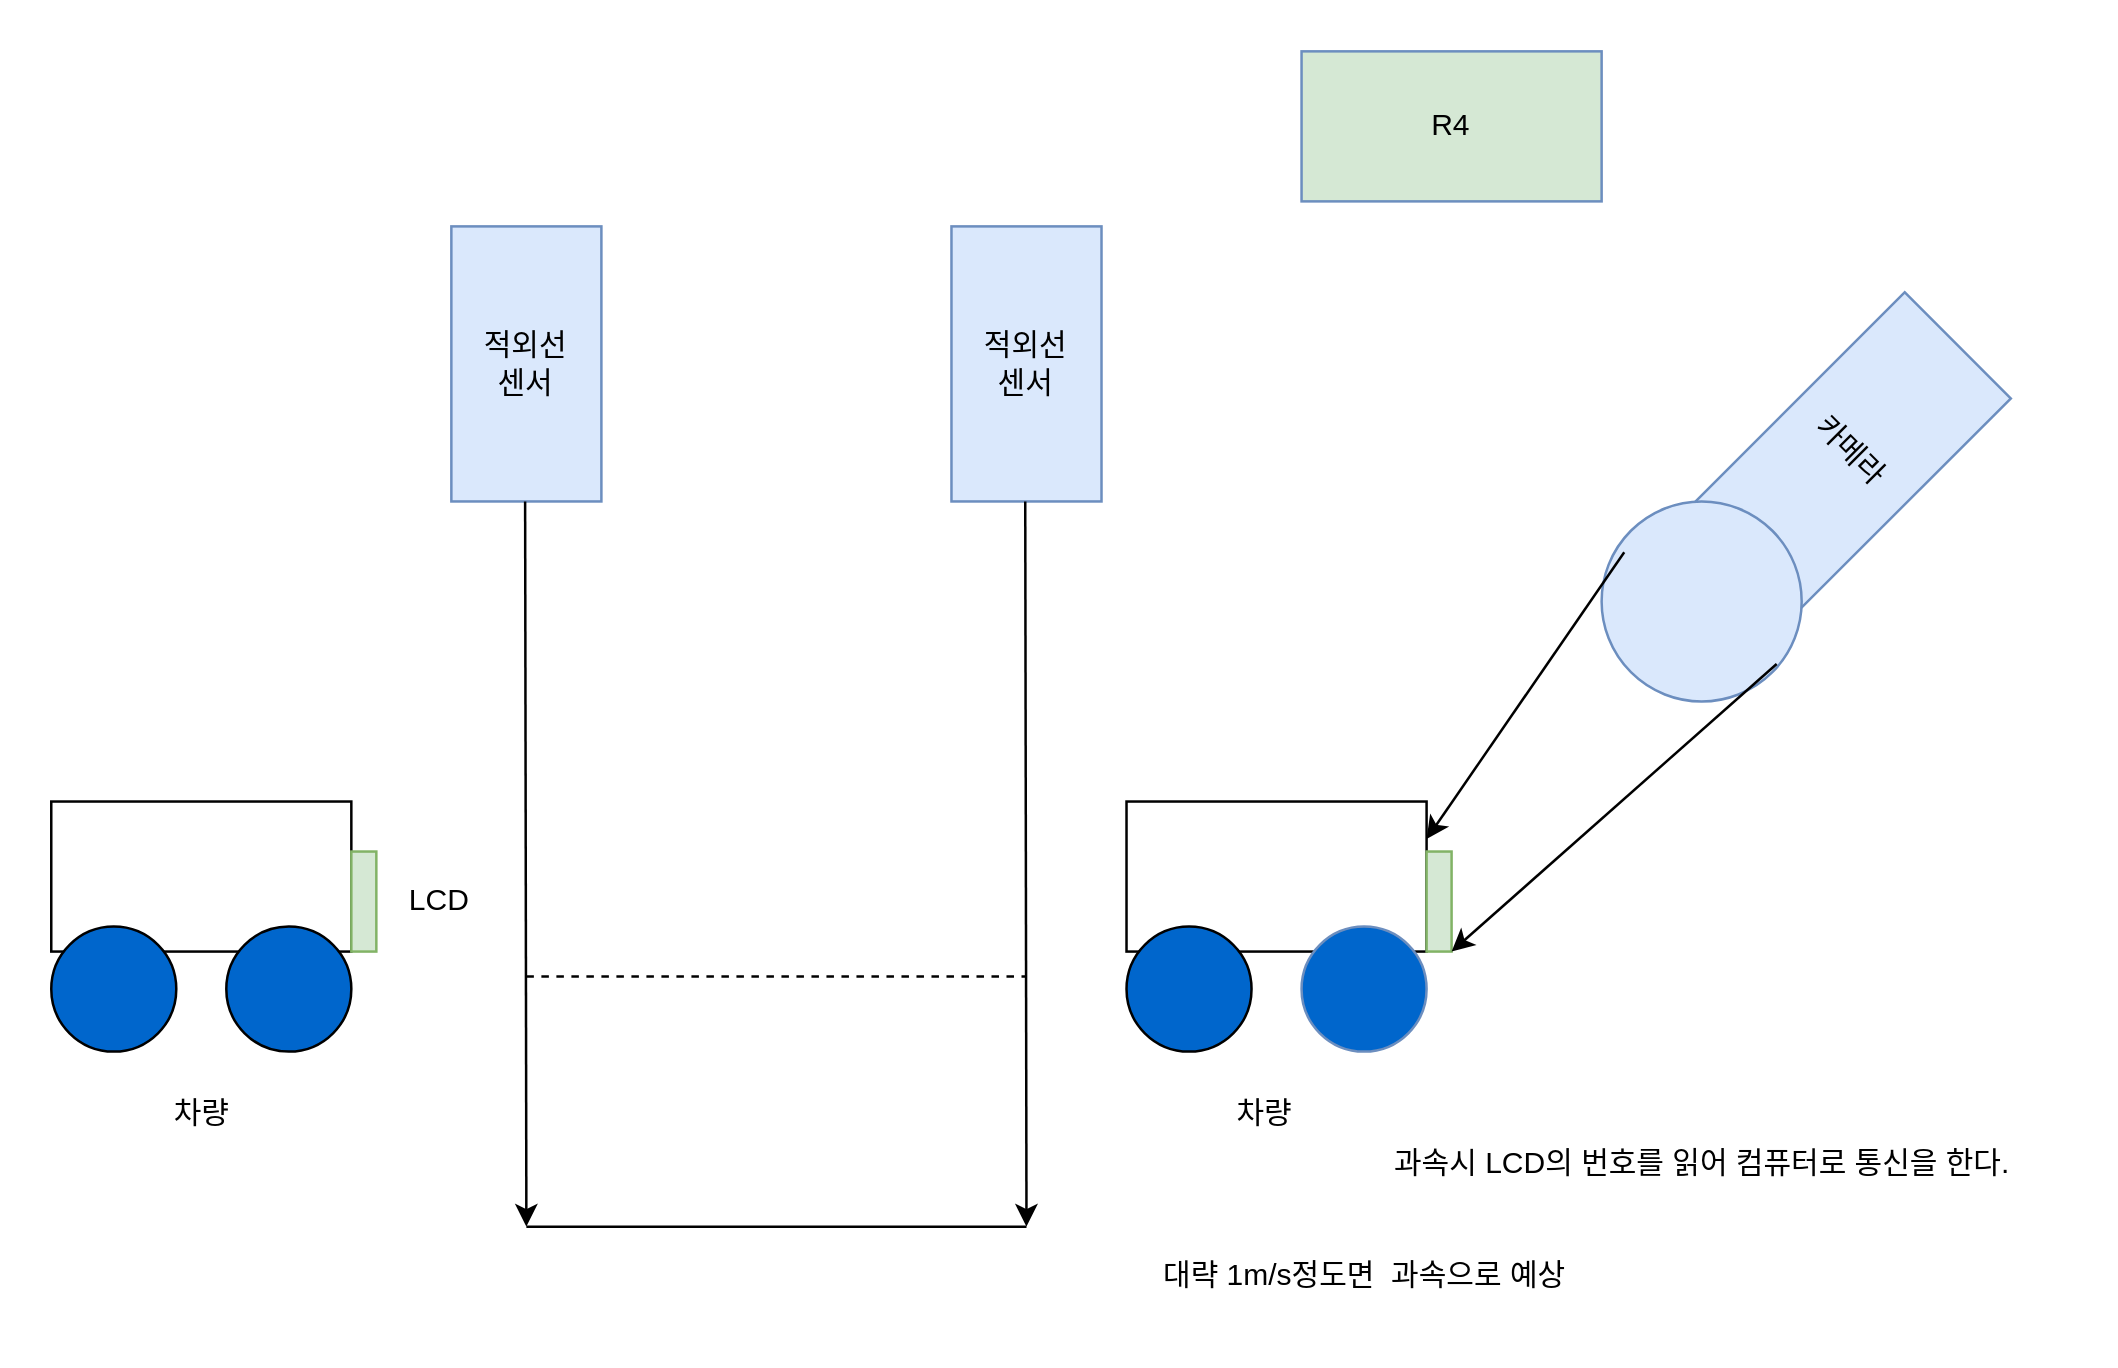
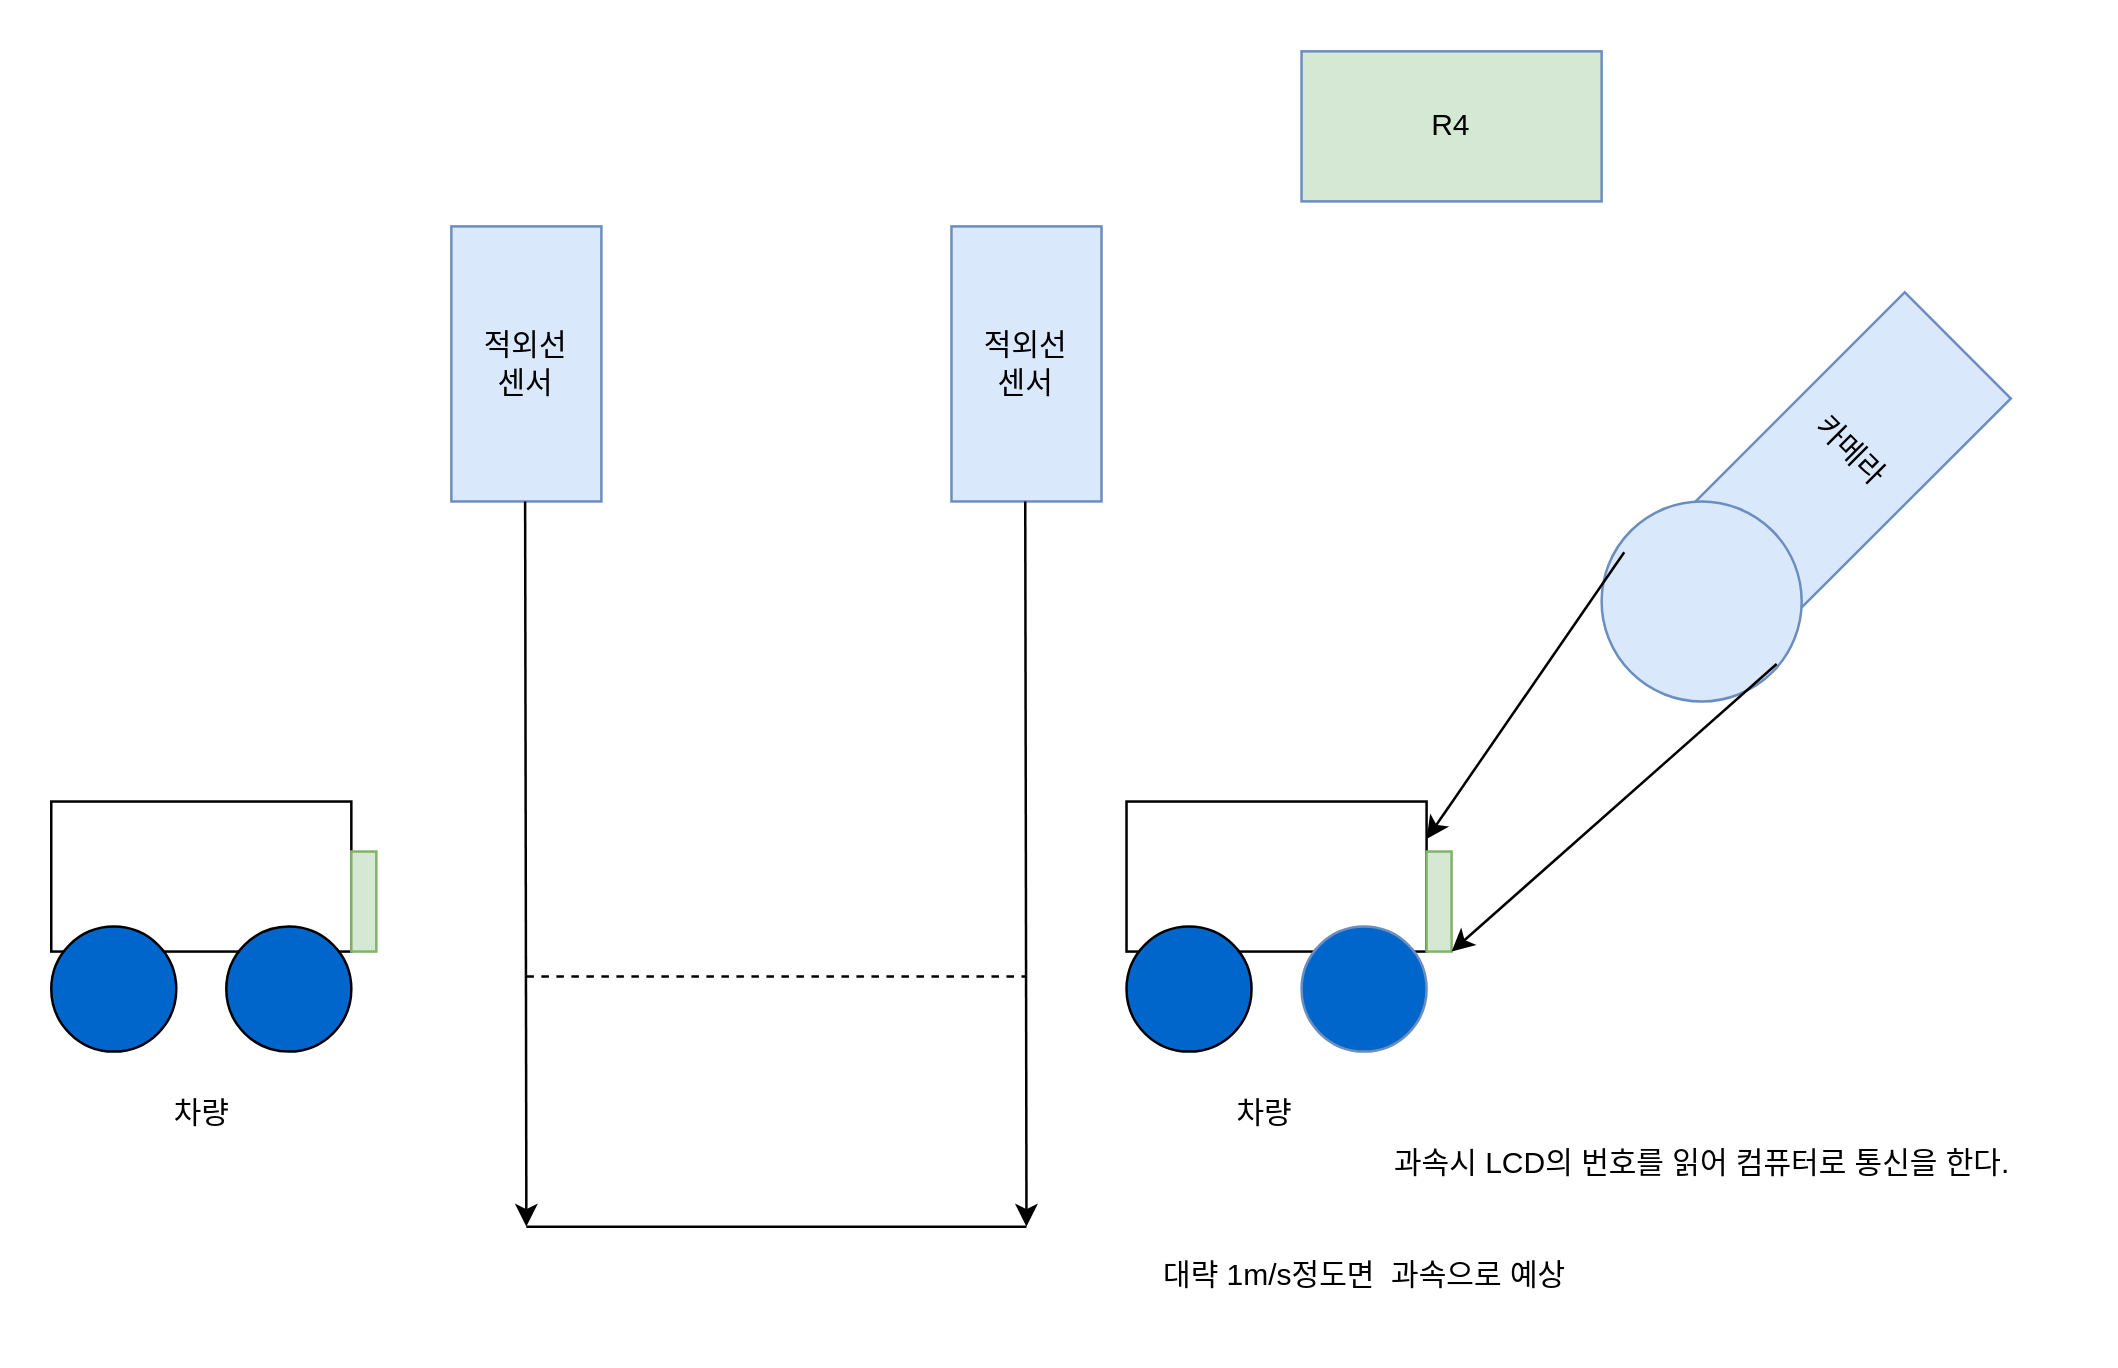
node "LCD": removed
